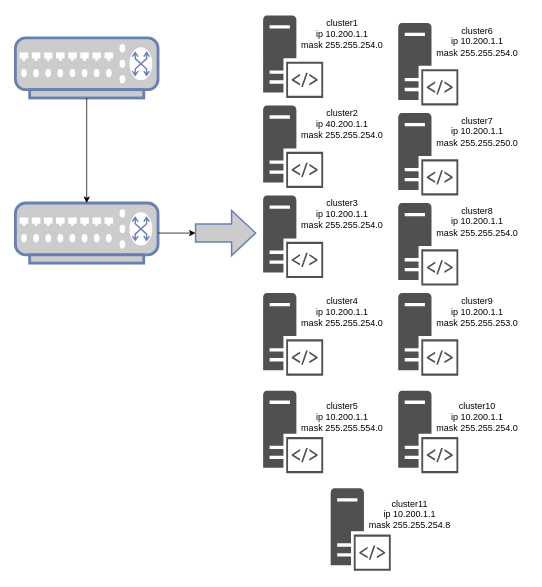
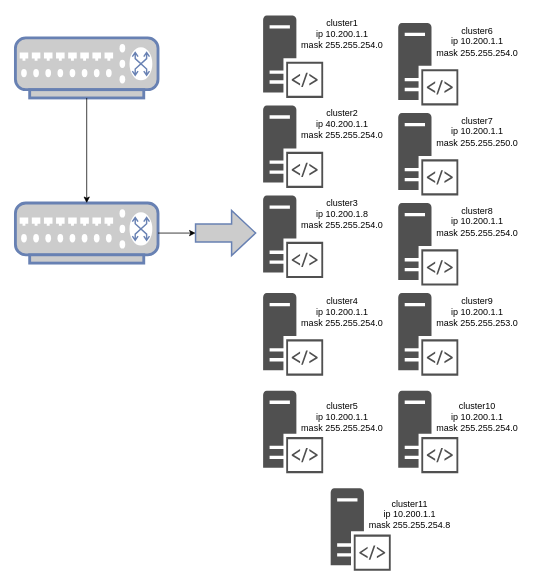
node "cluster3 ip 10.200.1.1 mask 255.255.254.0": label "cluster3 ip 10.200.1.1 mask 255.255.254.0" -> "cluster3 ip 10.200.1.8 mask 255.255.254.0"
node "cluster5 ip 10.200.1.1 mask 255.255.554.0": label "cluster5 ip 10.200.1.1 mask 255.255.554.0" -> "cluster5 ip 10.200.1.1 mask 255.255.254.0"
